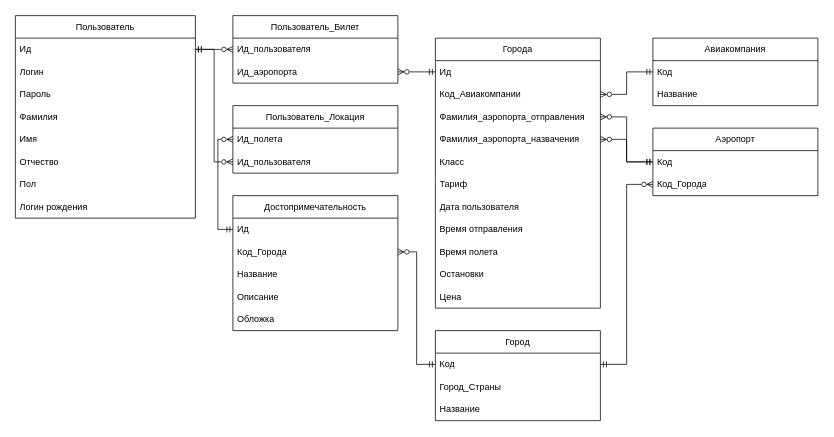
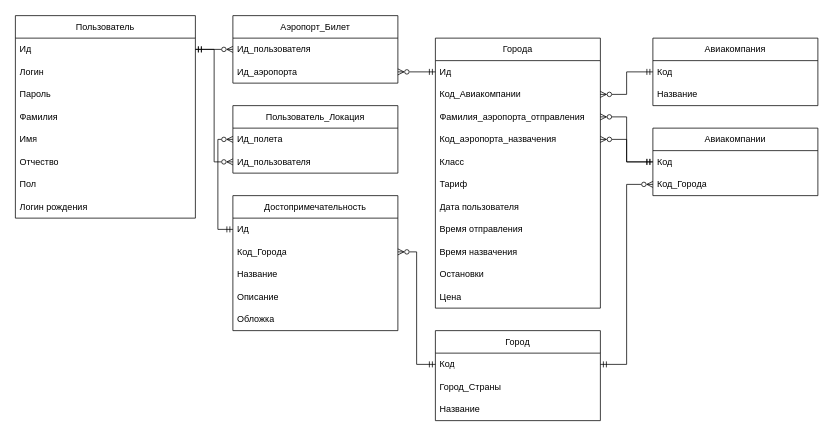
node "Пользователь_Билет": label "Пользователь_Билет" -> "Аэропорт_Билет"
node "Фамилия_аэропорта_назвачения": label "Фамилия_аэропорта_назвачения" -> "Код_аэропорта_назвачения"
node "Аэропорт": label "Аэропорт" -> "Авиакомпании"
node "Время полета": label "Время полета" -> "Время назвачения"
